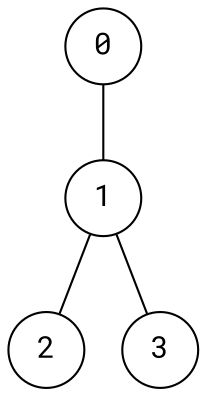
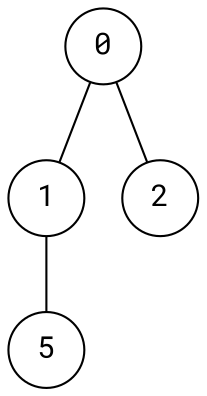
edge "1" -- "2": now "0" -- "2"
node "3": label "3" -> "5"
